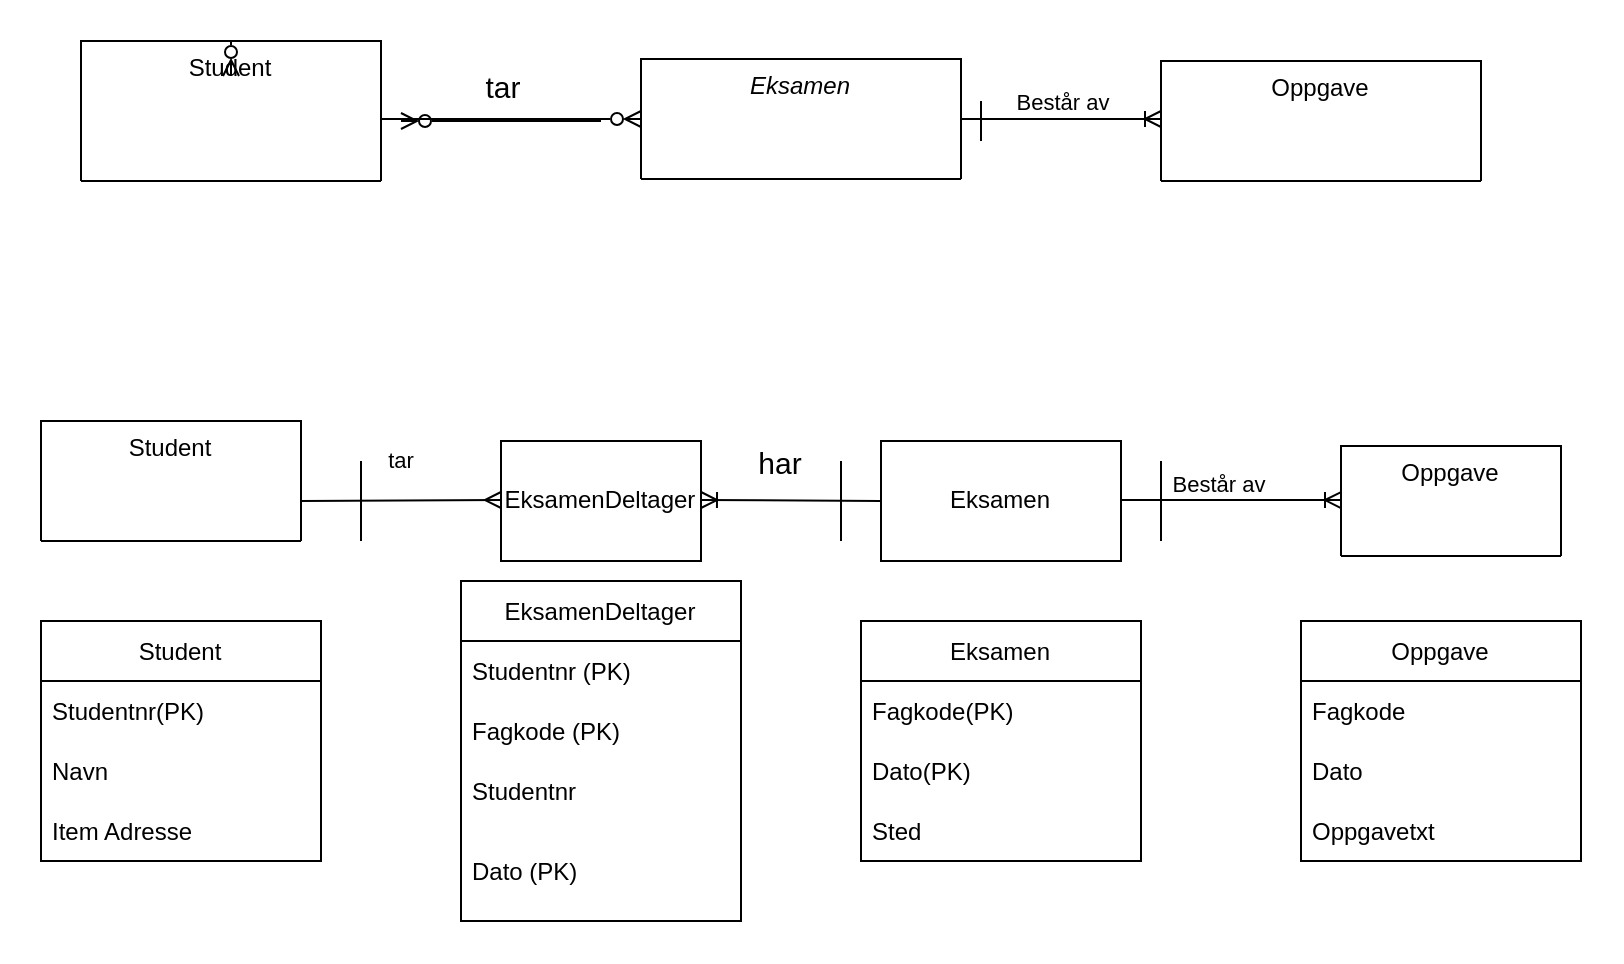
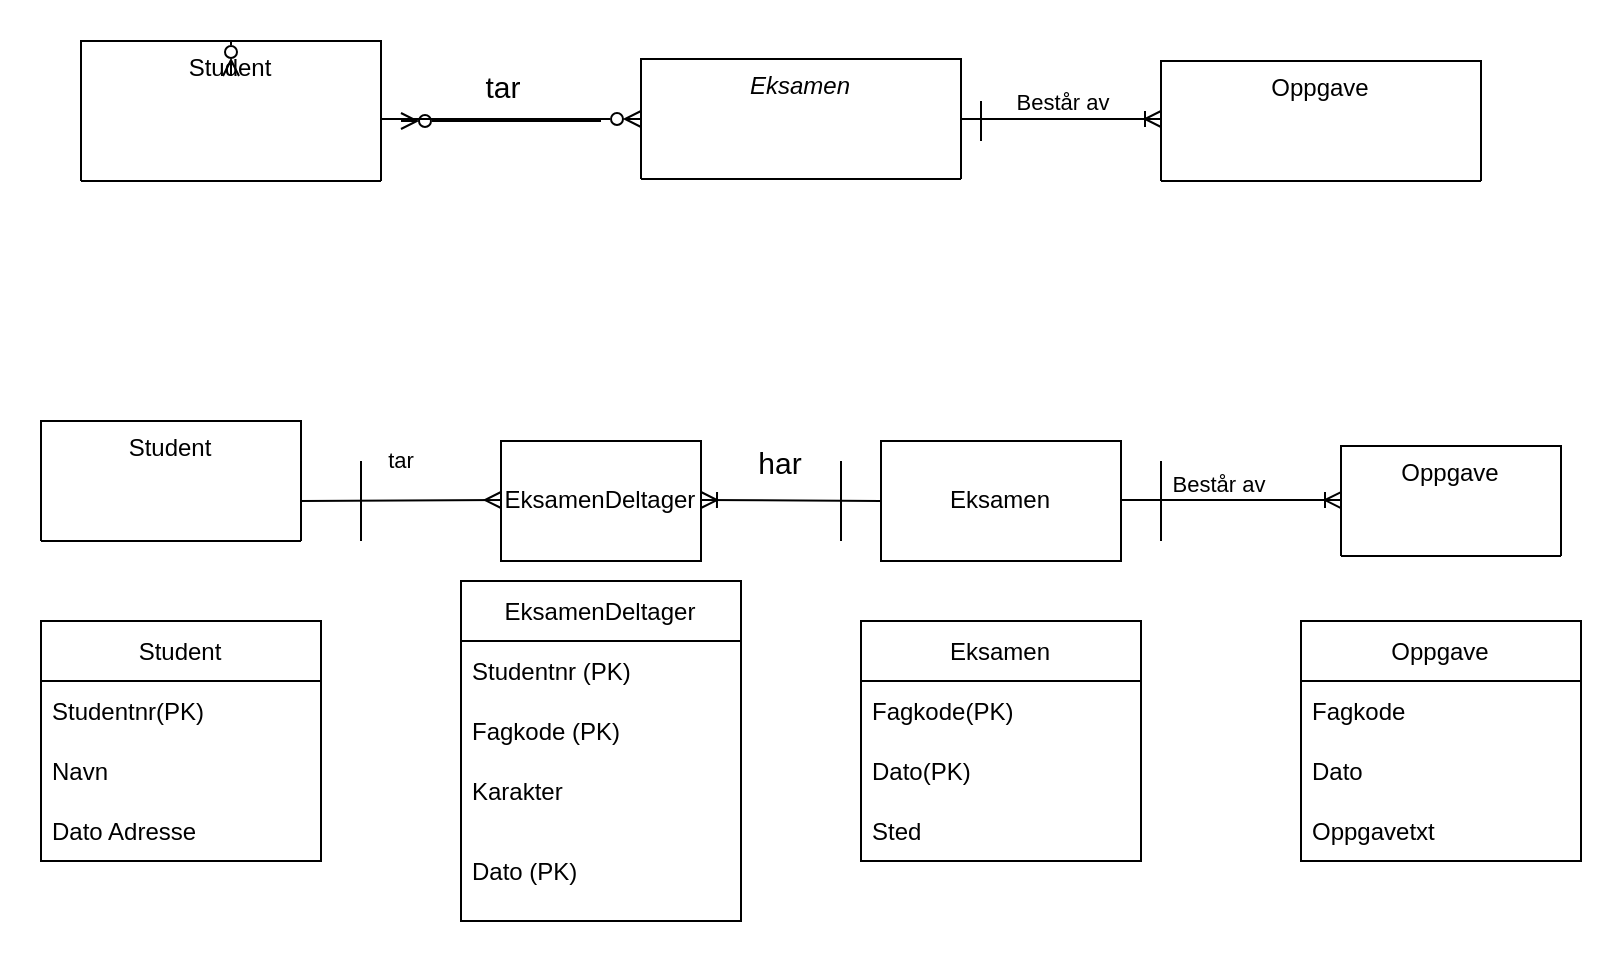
node "Studentnr": label "Studentnr" -> "Karakter"
node "Item Adresse": label "Item Adresse" -> "Dato Adresse"
